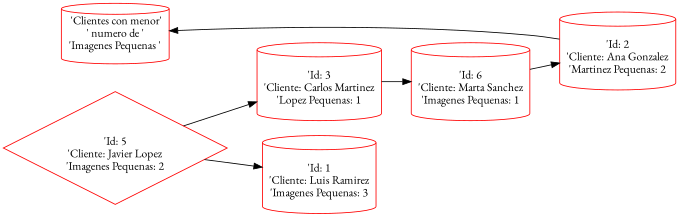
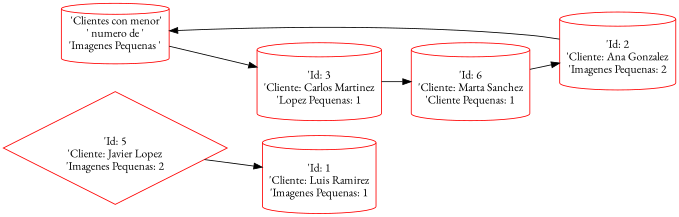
node "'Id: 2 'Cliente: Ana Gonzalez 'Martinez Pequenas: 2": label "'Id: 2 'Cliente: Ana Gonzalez 'Martinez Pequenas: 2" -> "'Id: 2 'Cliente: Ana Gonzalez 'Imagenes Pequenas: 2"
node "'Id: 6 'Cliente: Marta Sanchez 'Imagenes Pequenas: 1": label "'Id: 6 'Cliente: Marta Sanchez 'Imagenes Pequenas: 1" -> "'Id: 6 'Cliente: Marta Sanchez 'Cliente Pequenas: 1"
edge "'Id: 5 'Cliente: Javier Lopez 'Imagenes Pequenas: 2" -> "'Id: 3 'Cliente: Carlos Martinez 'Lopez Pequenas: 1": now "'Clientes con menor' ' numero de ' 'Imagenes Pequenas '" -> "'Id: 3 'Cliente: Carlos Martinez 'Lopez Pequenas: 1"
node "'Id: 1 'Cliente: Luis Ramirez 'Imagenes Pequenas: 3": label "'Id: 1 'Cliente: Luis Ramirez 'Imagenes Pequenas: 3" -> "'Id: 1 'Cliente: Luis Ramirez 'Imagenes Pequenas: 1"
